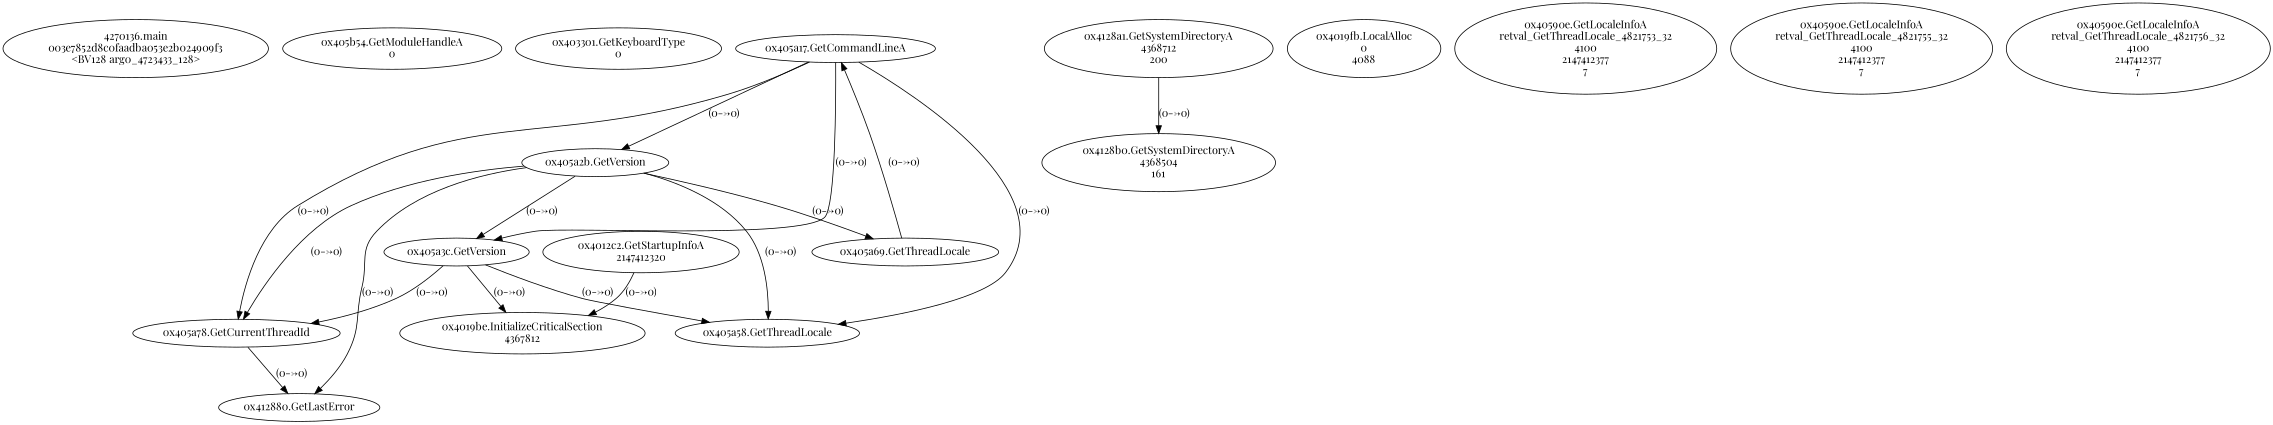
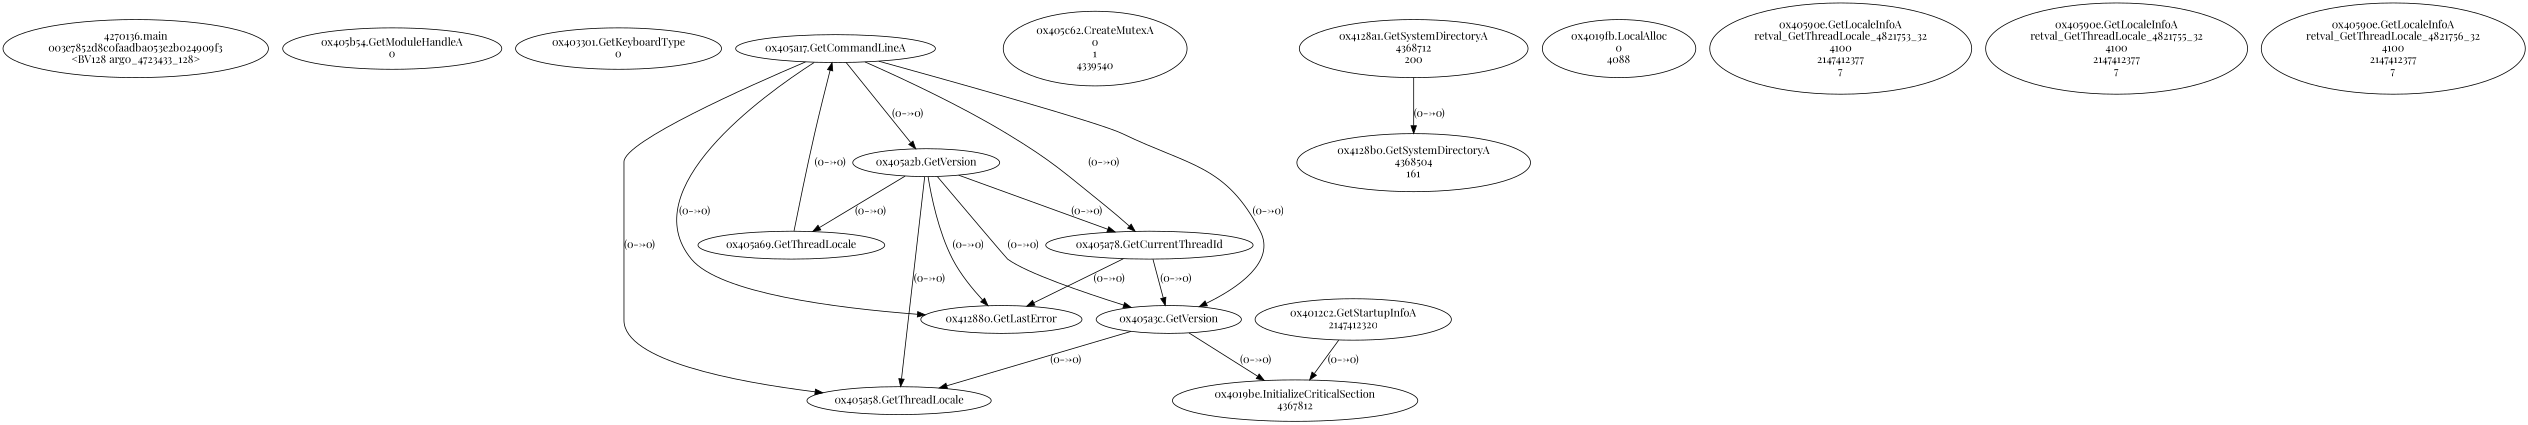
node "0x405c62.CreateMutexA 0 1 4339540": added
edge "0x405a17.GetCommandLineA" -> "0x412880.GetLastError": added, label "(0-->0)"
edge "0x405a3c.GetVersion" -> "0x405a78.GetCurrentThreadId": reversed
